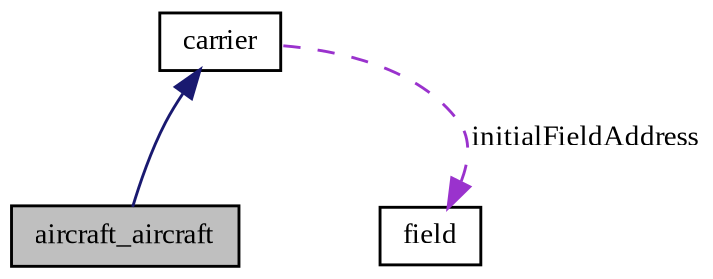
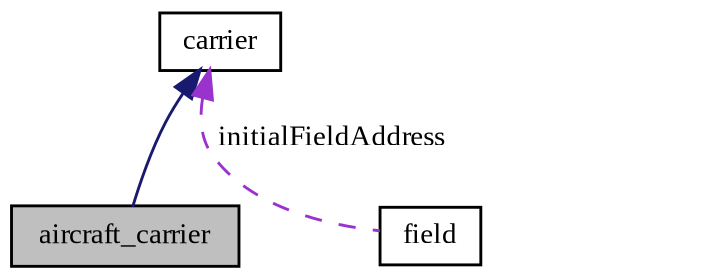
edge "carrier" -> "field": reversed
node "aircraft_aircraft": label "aircraft_aircraft" -> "aircraft_carrier"
